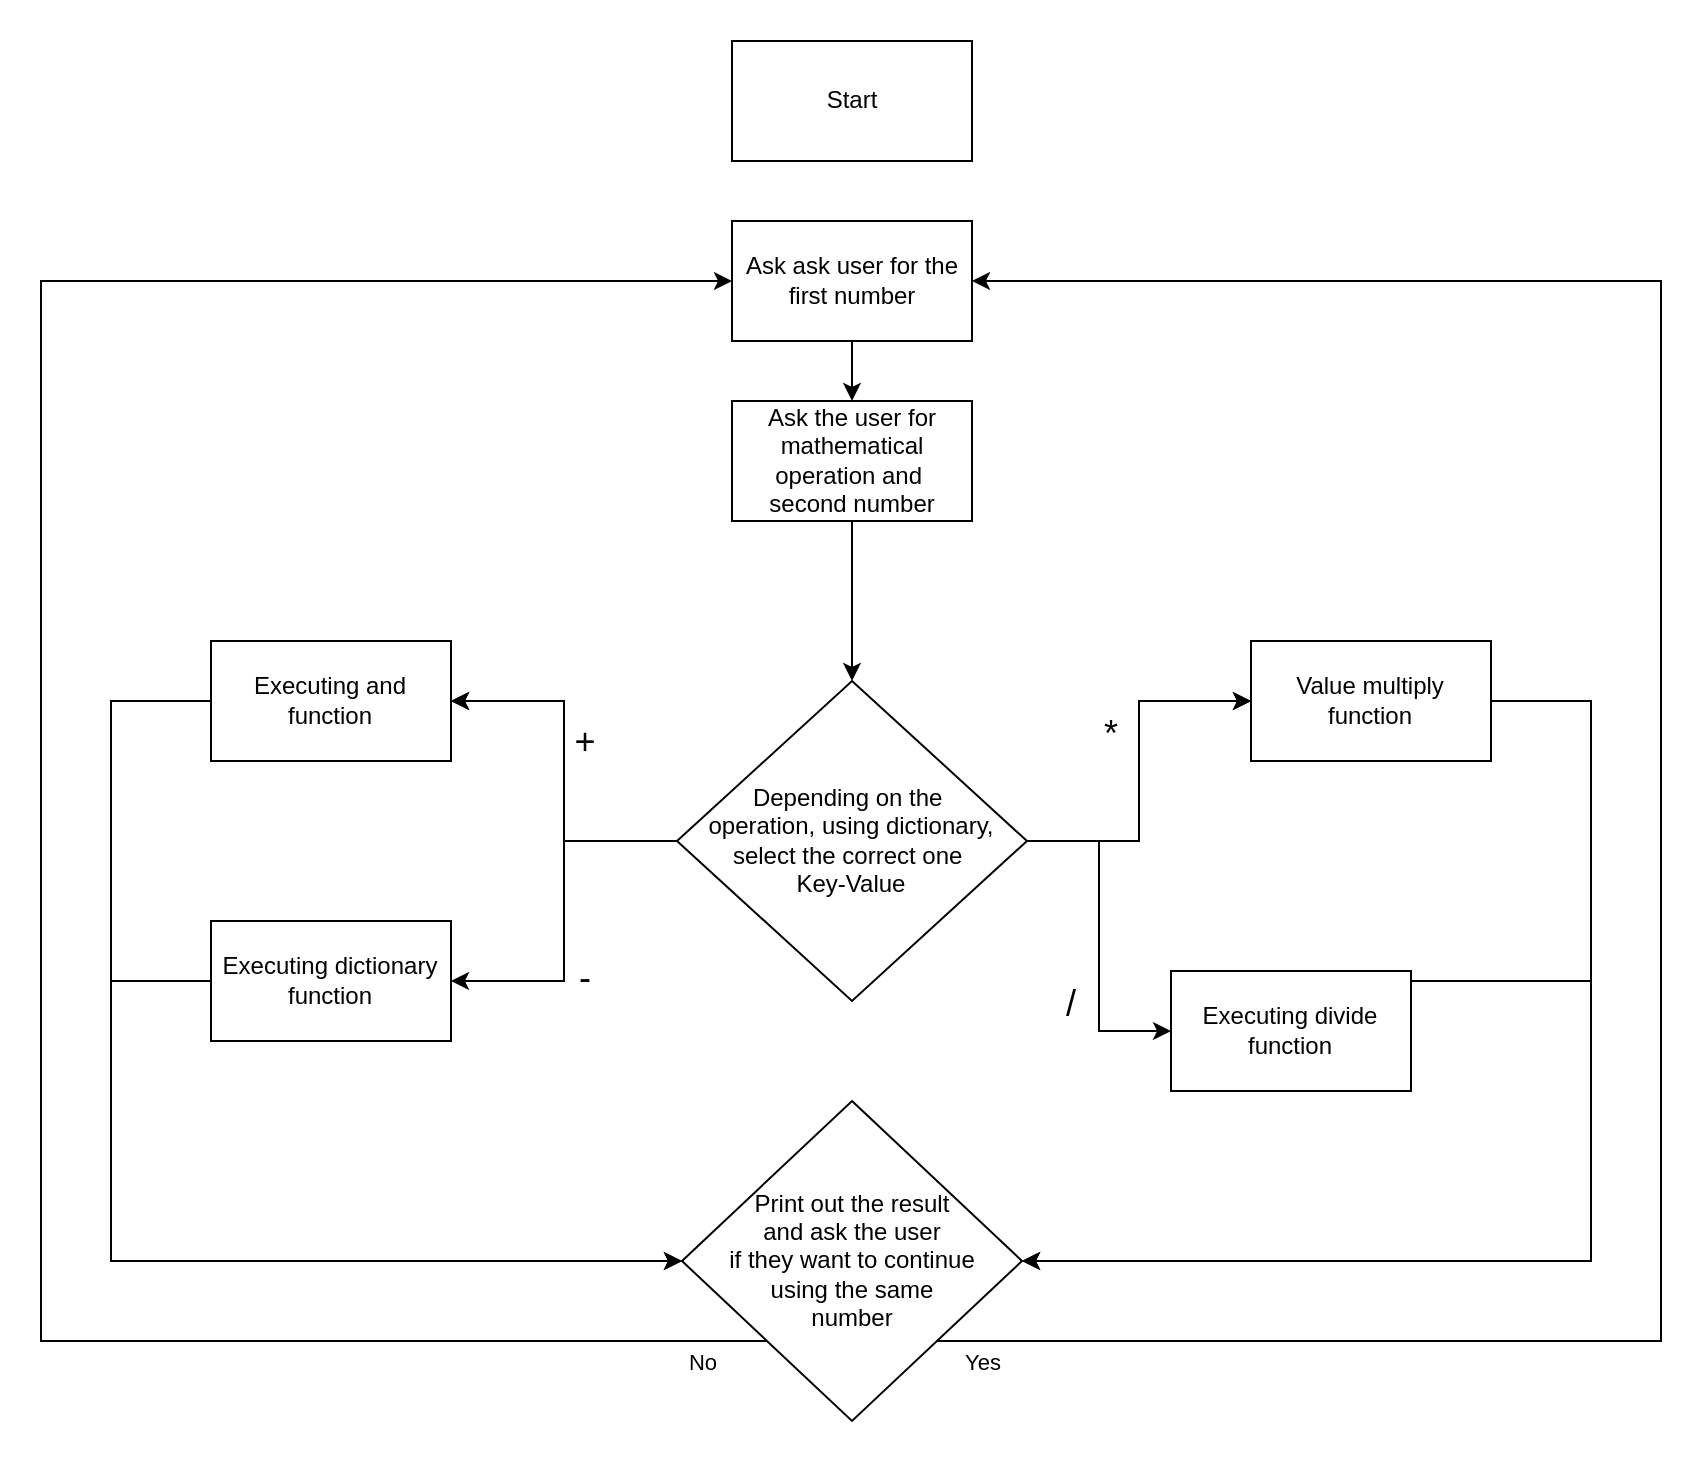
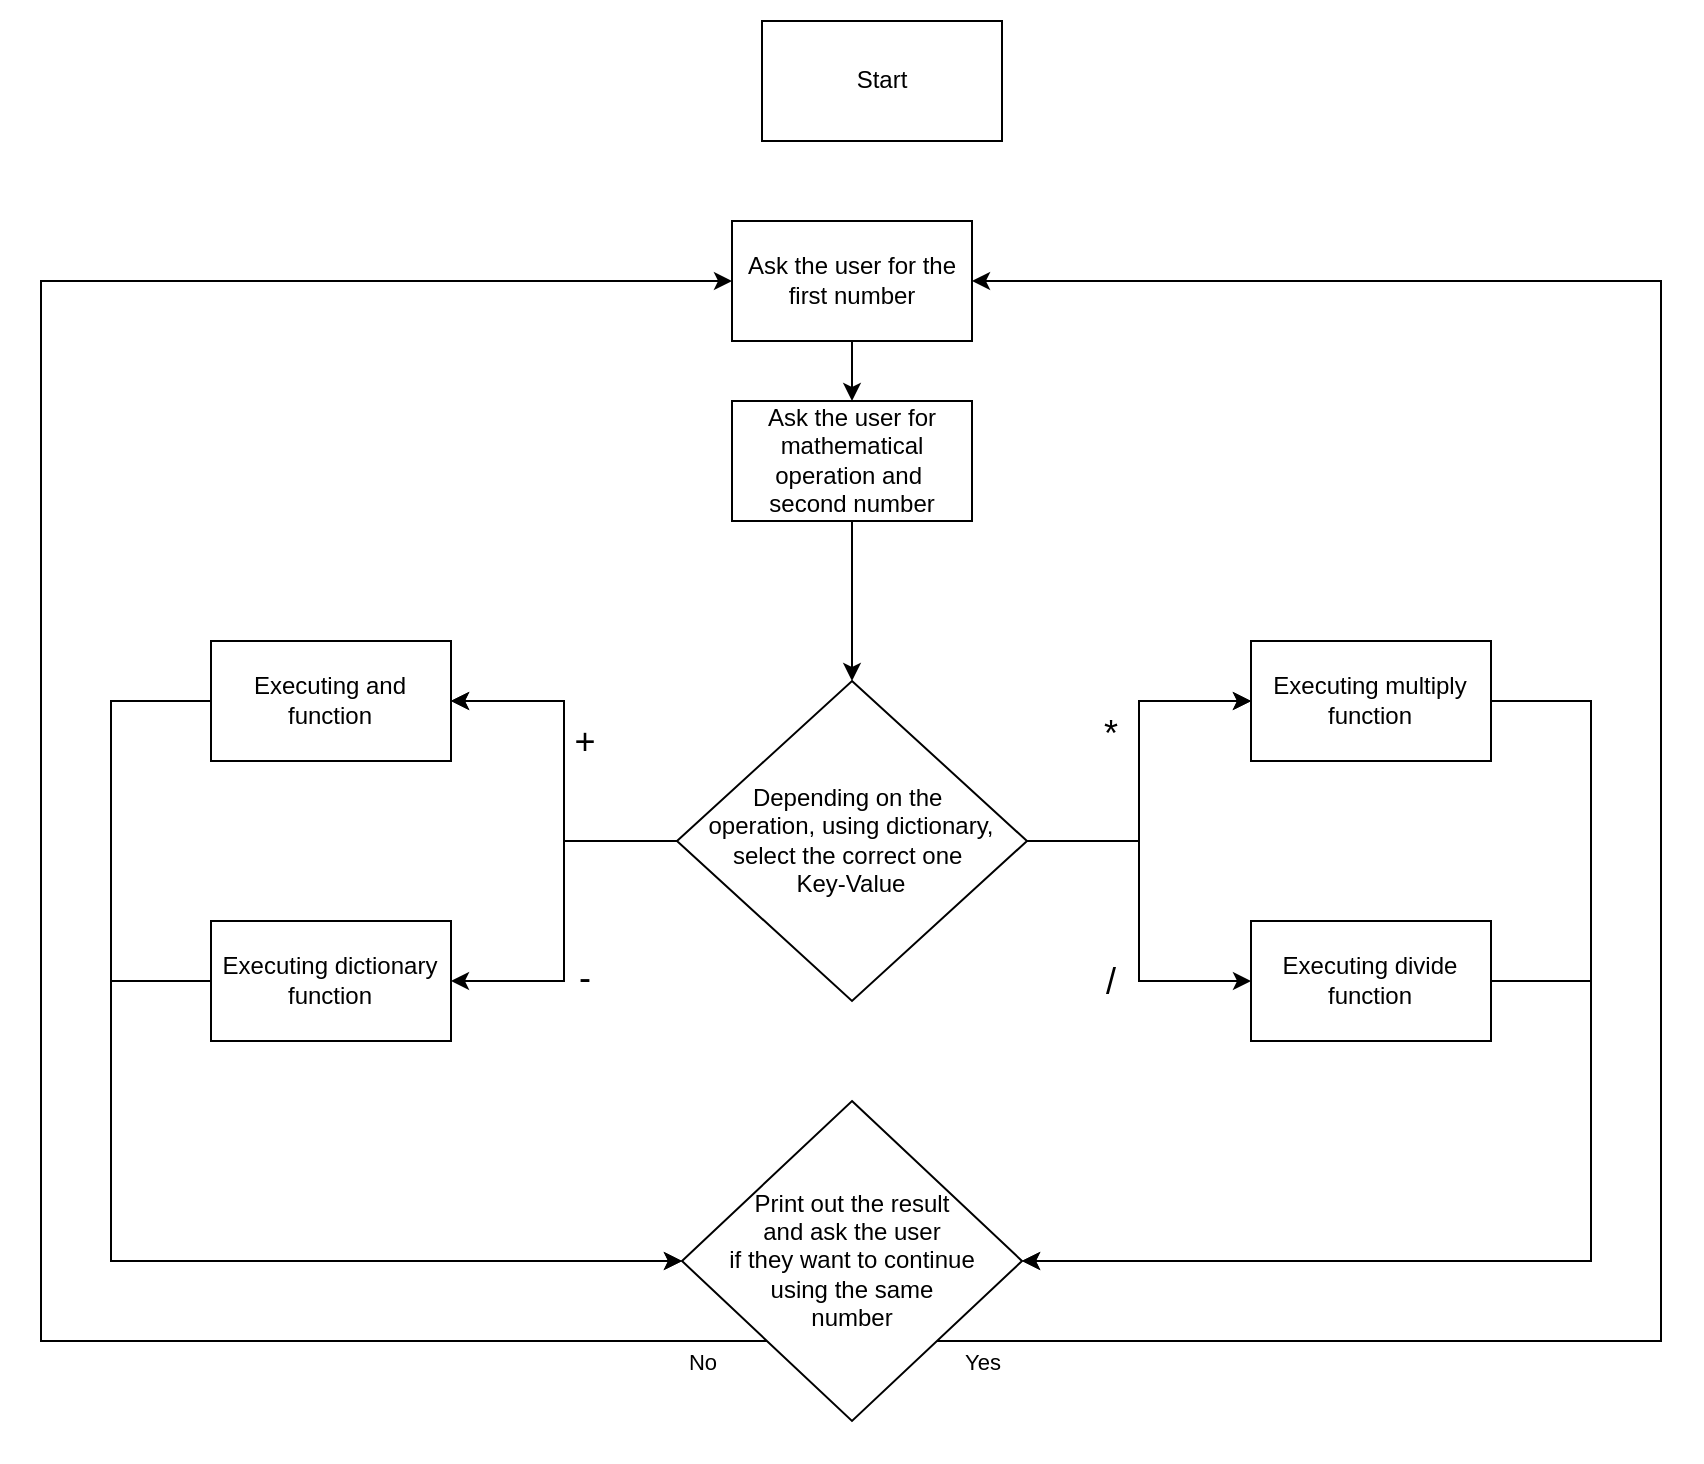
node "Start": moved (852, 101) -> (882, 81)
node "Ask ask user for the first number": label "Ask ask user for the first number" -> "Ask the user for the first number"
node "Value multiply function": label "Value multiply function" -> "Executing multiply function"
node "Executing divide function": moved (1291, 1031) -> (1371, 981)
